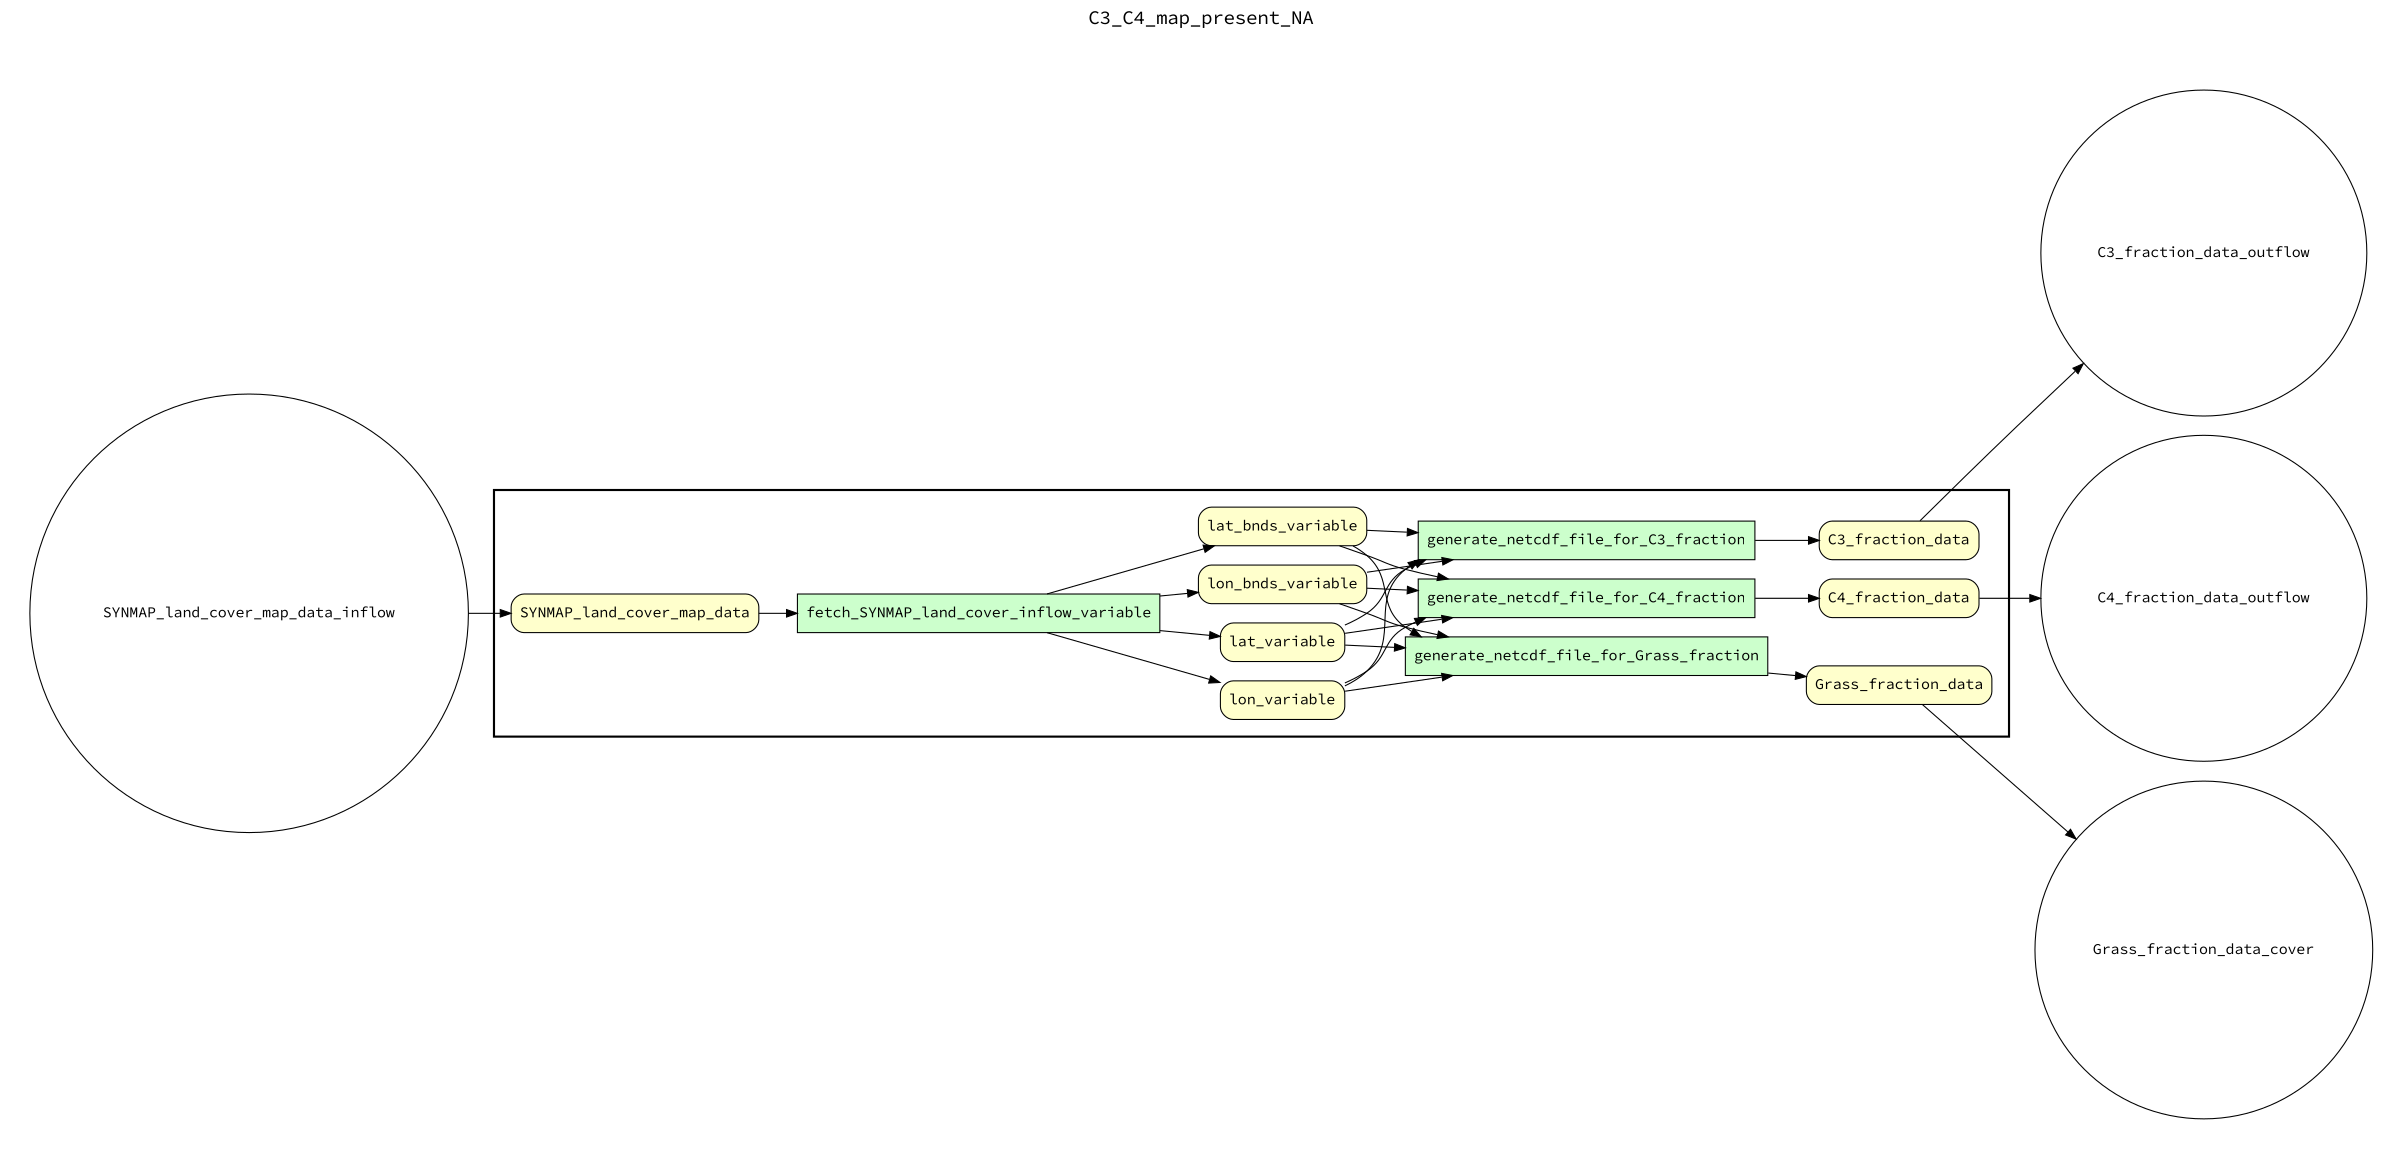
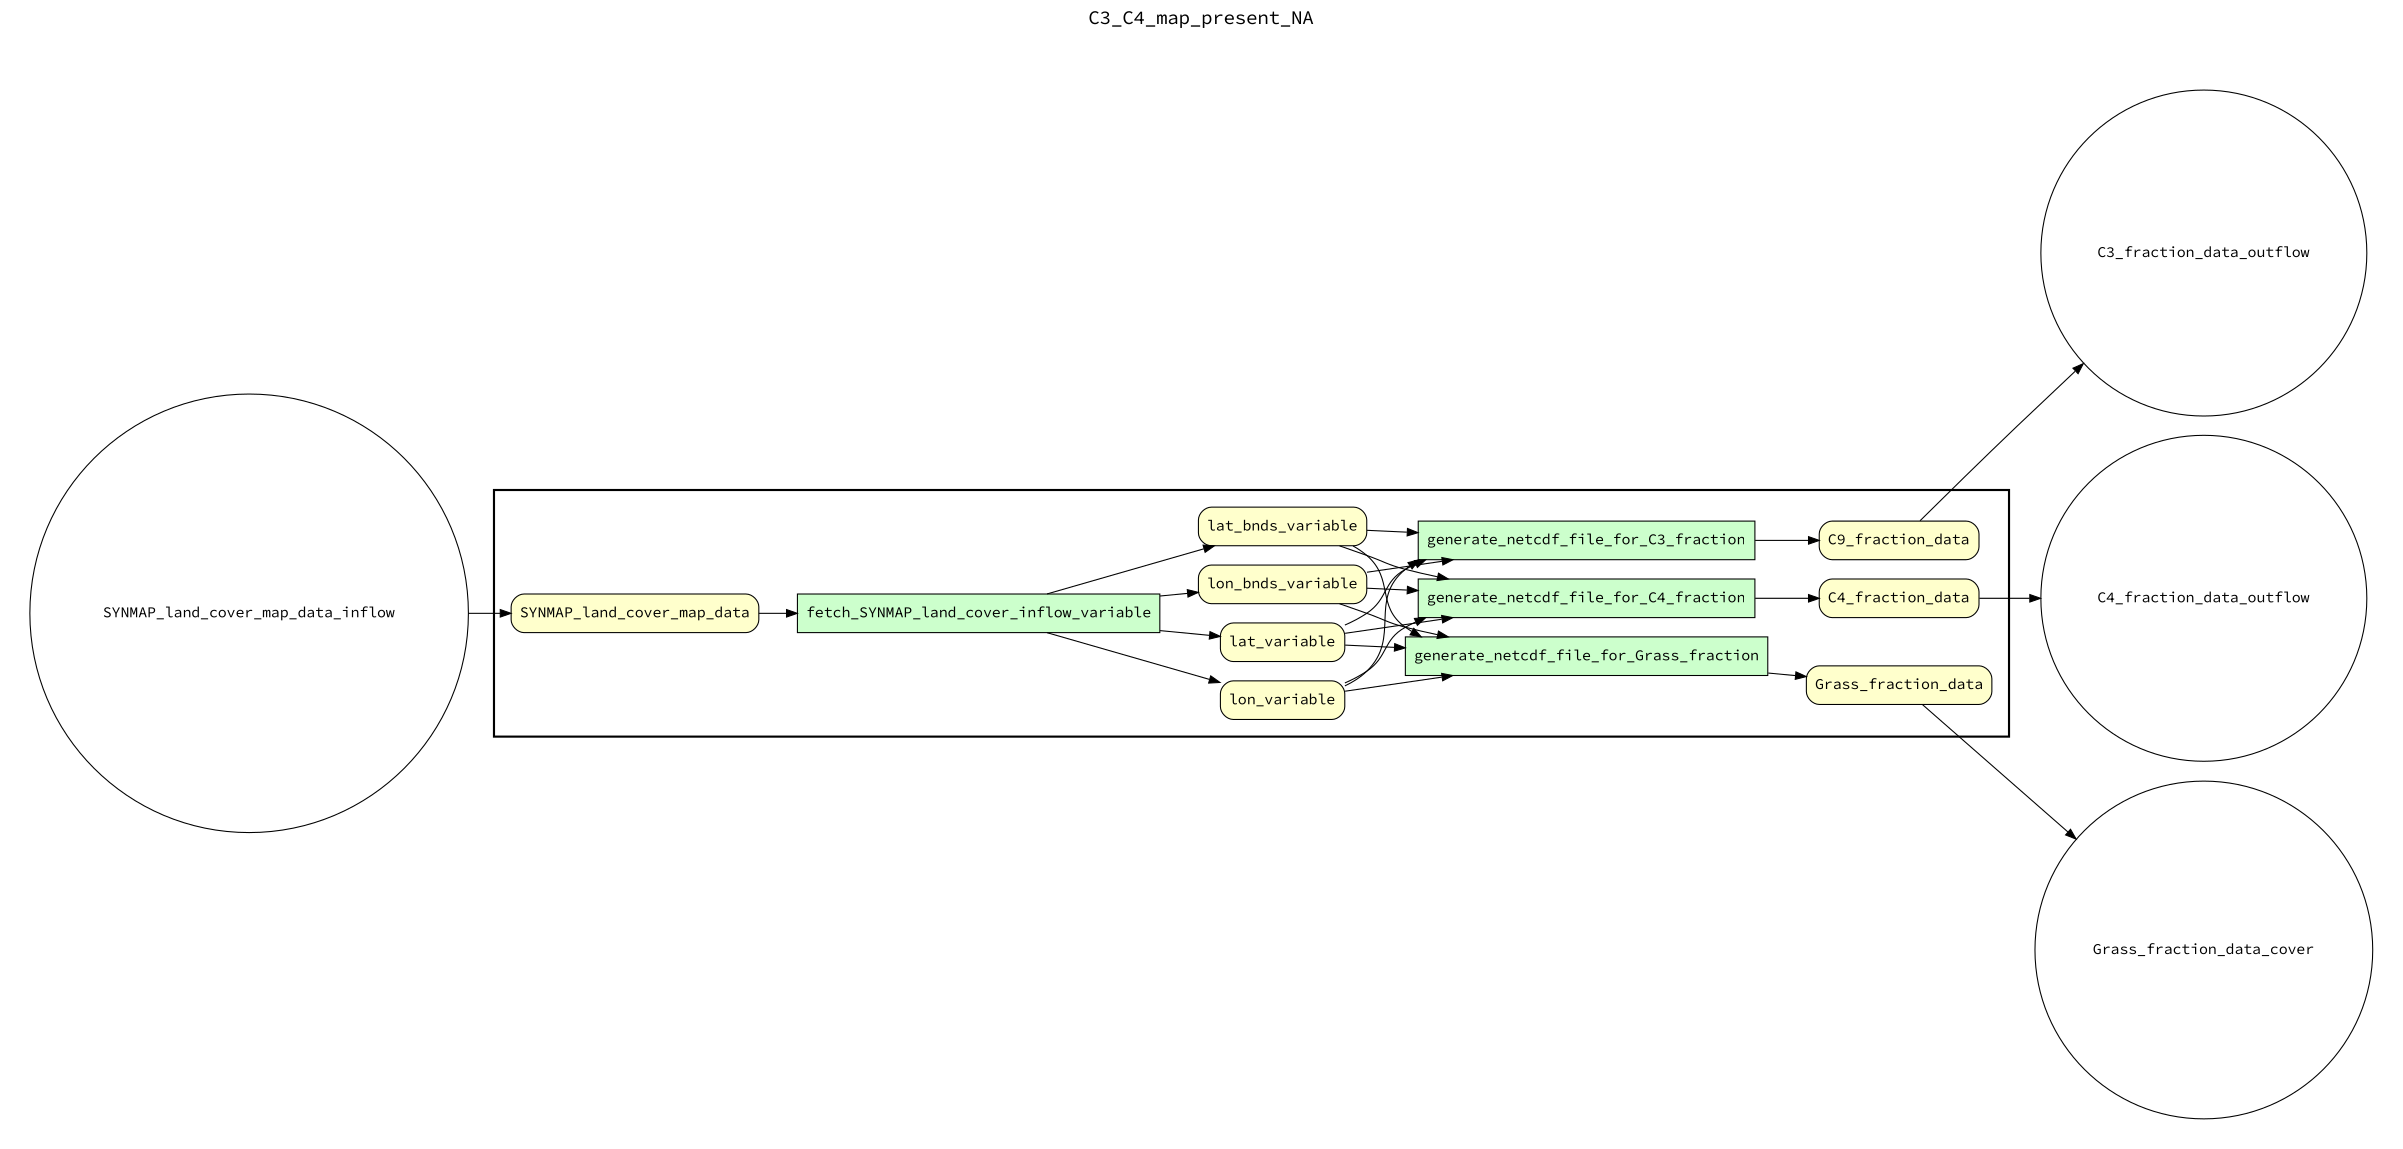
node "C3_fraction_data": label "C3_fraction_data" -> "C9_fraction_data"
